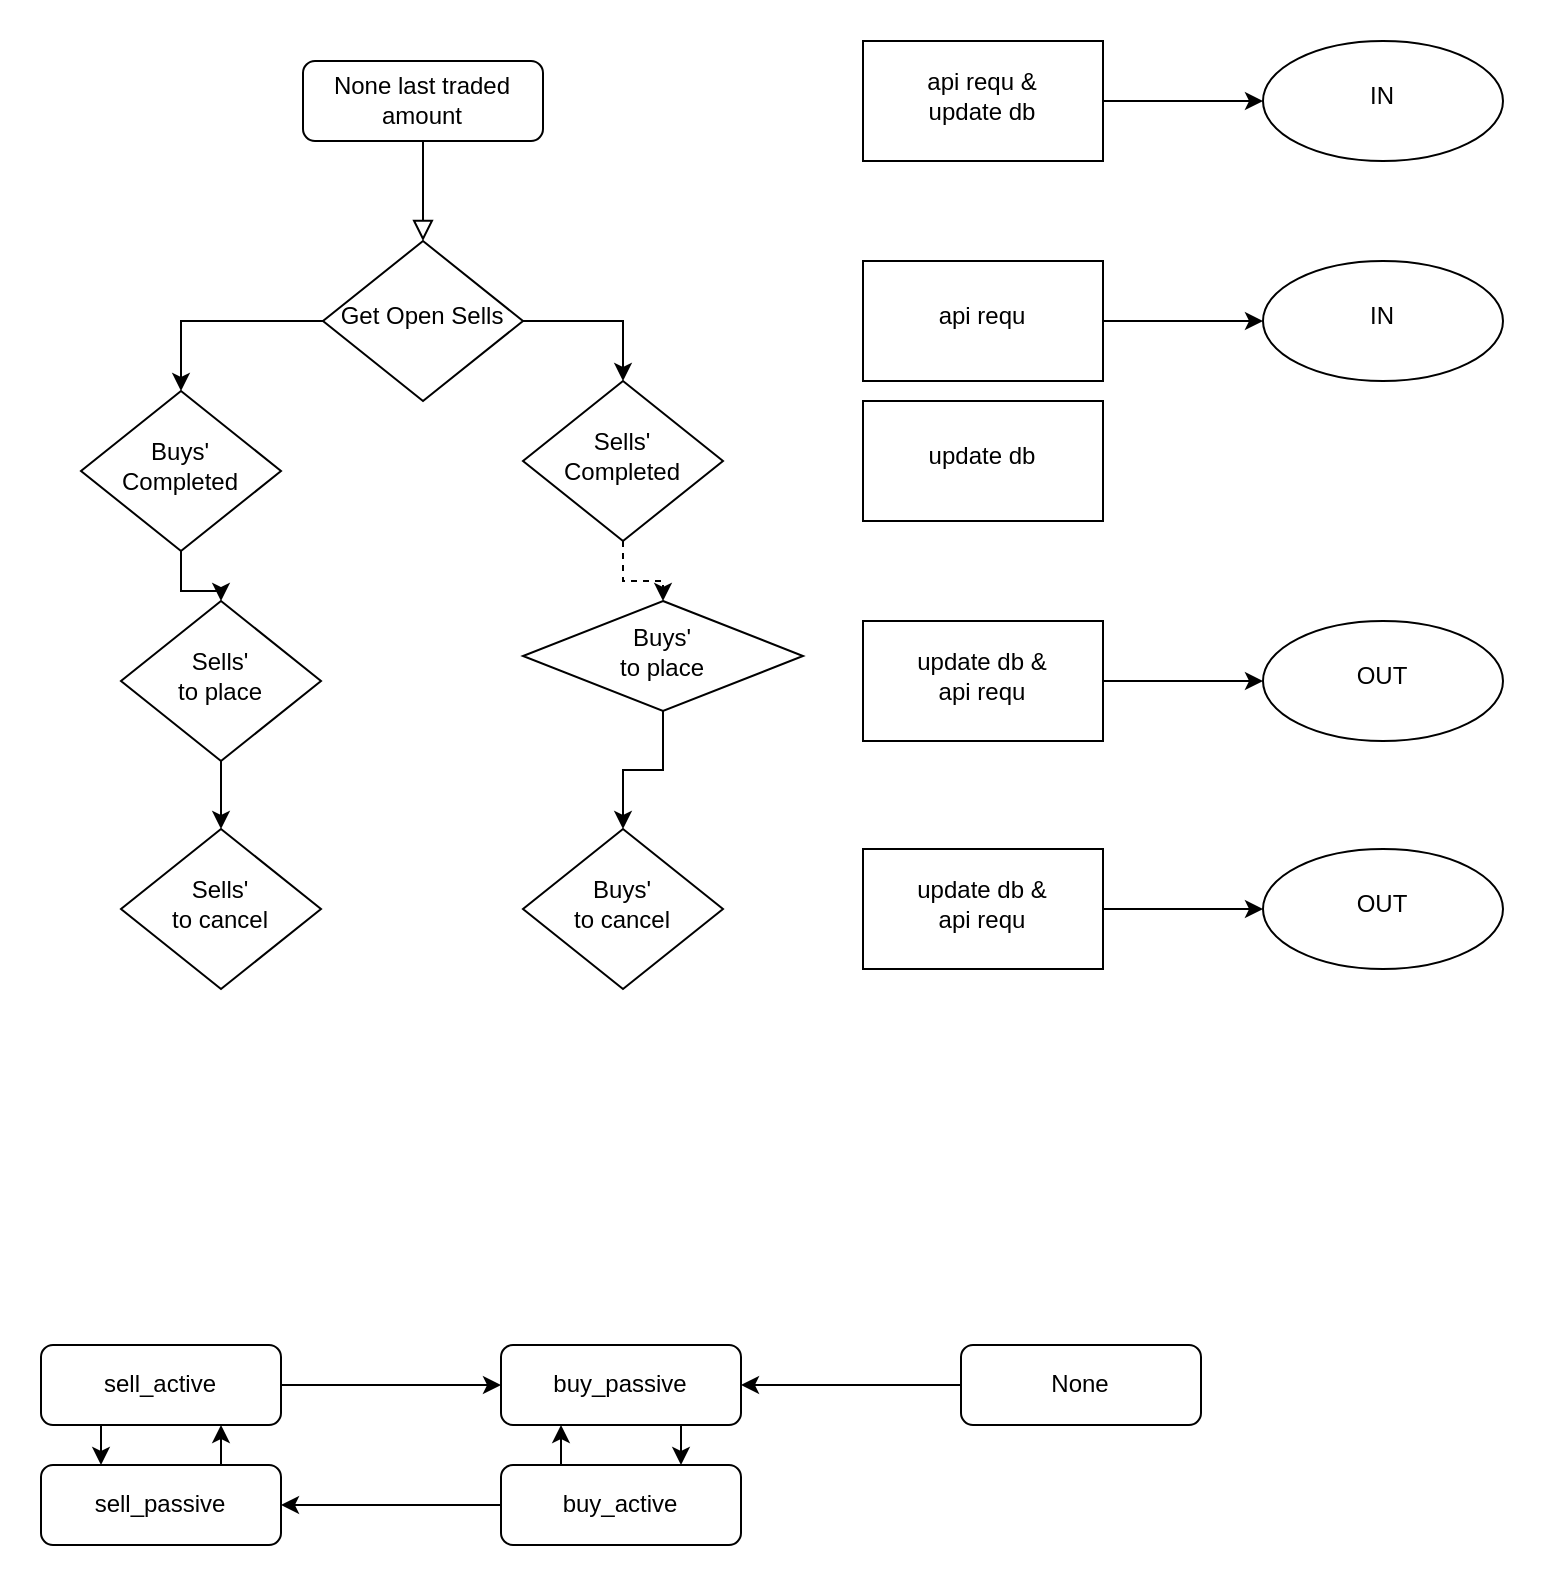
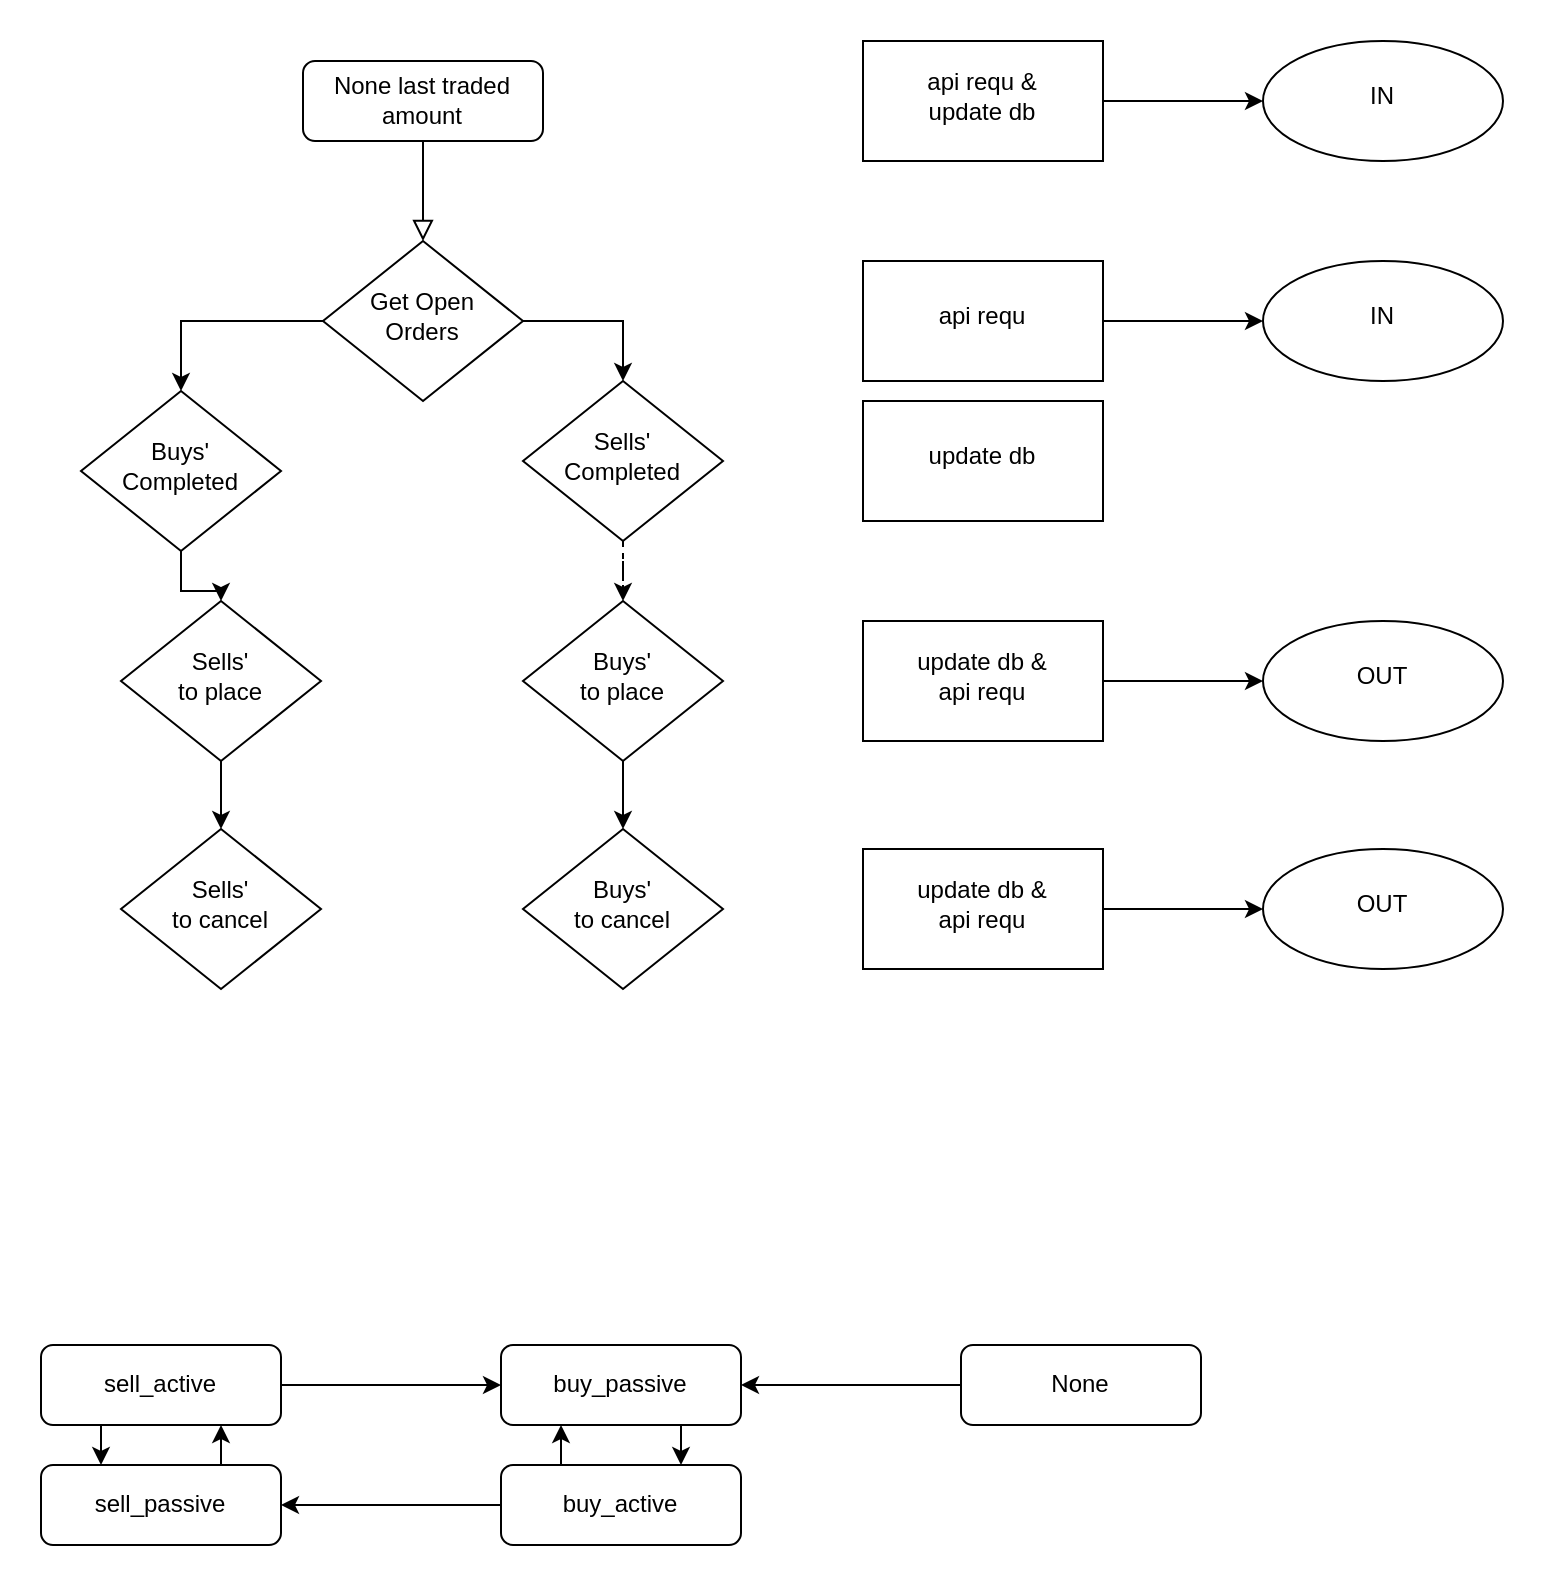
node "Get Open Sells": label "Get Open Sells" -> "Get Open Orders"
node "Buys' to place": size 280x110 -> 200x160
